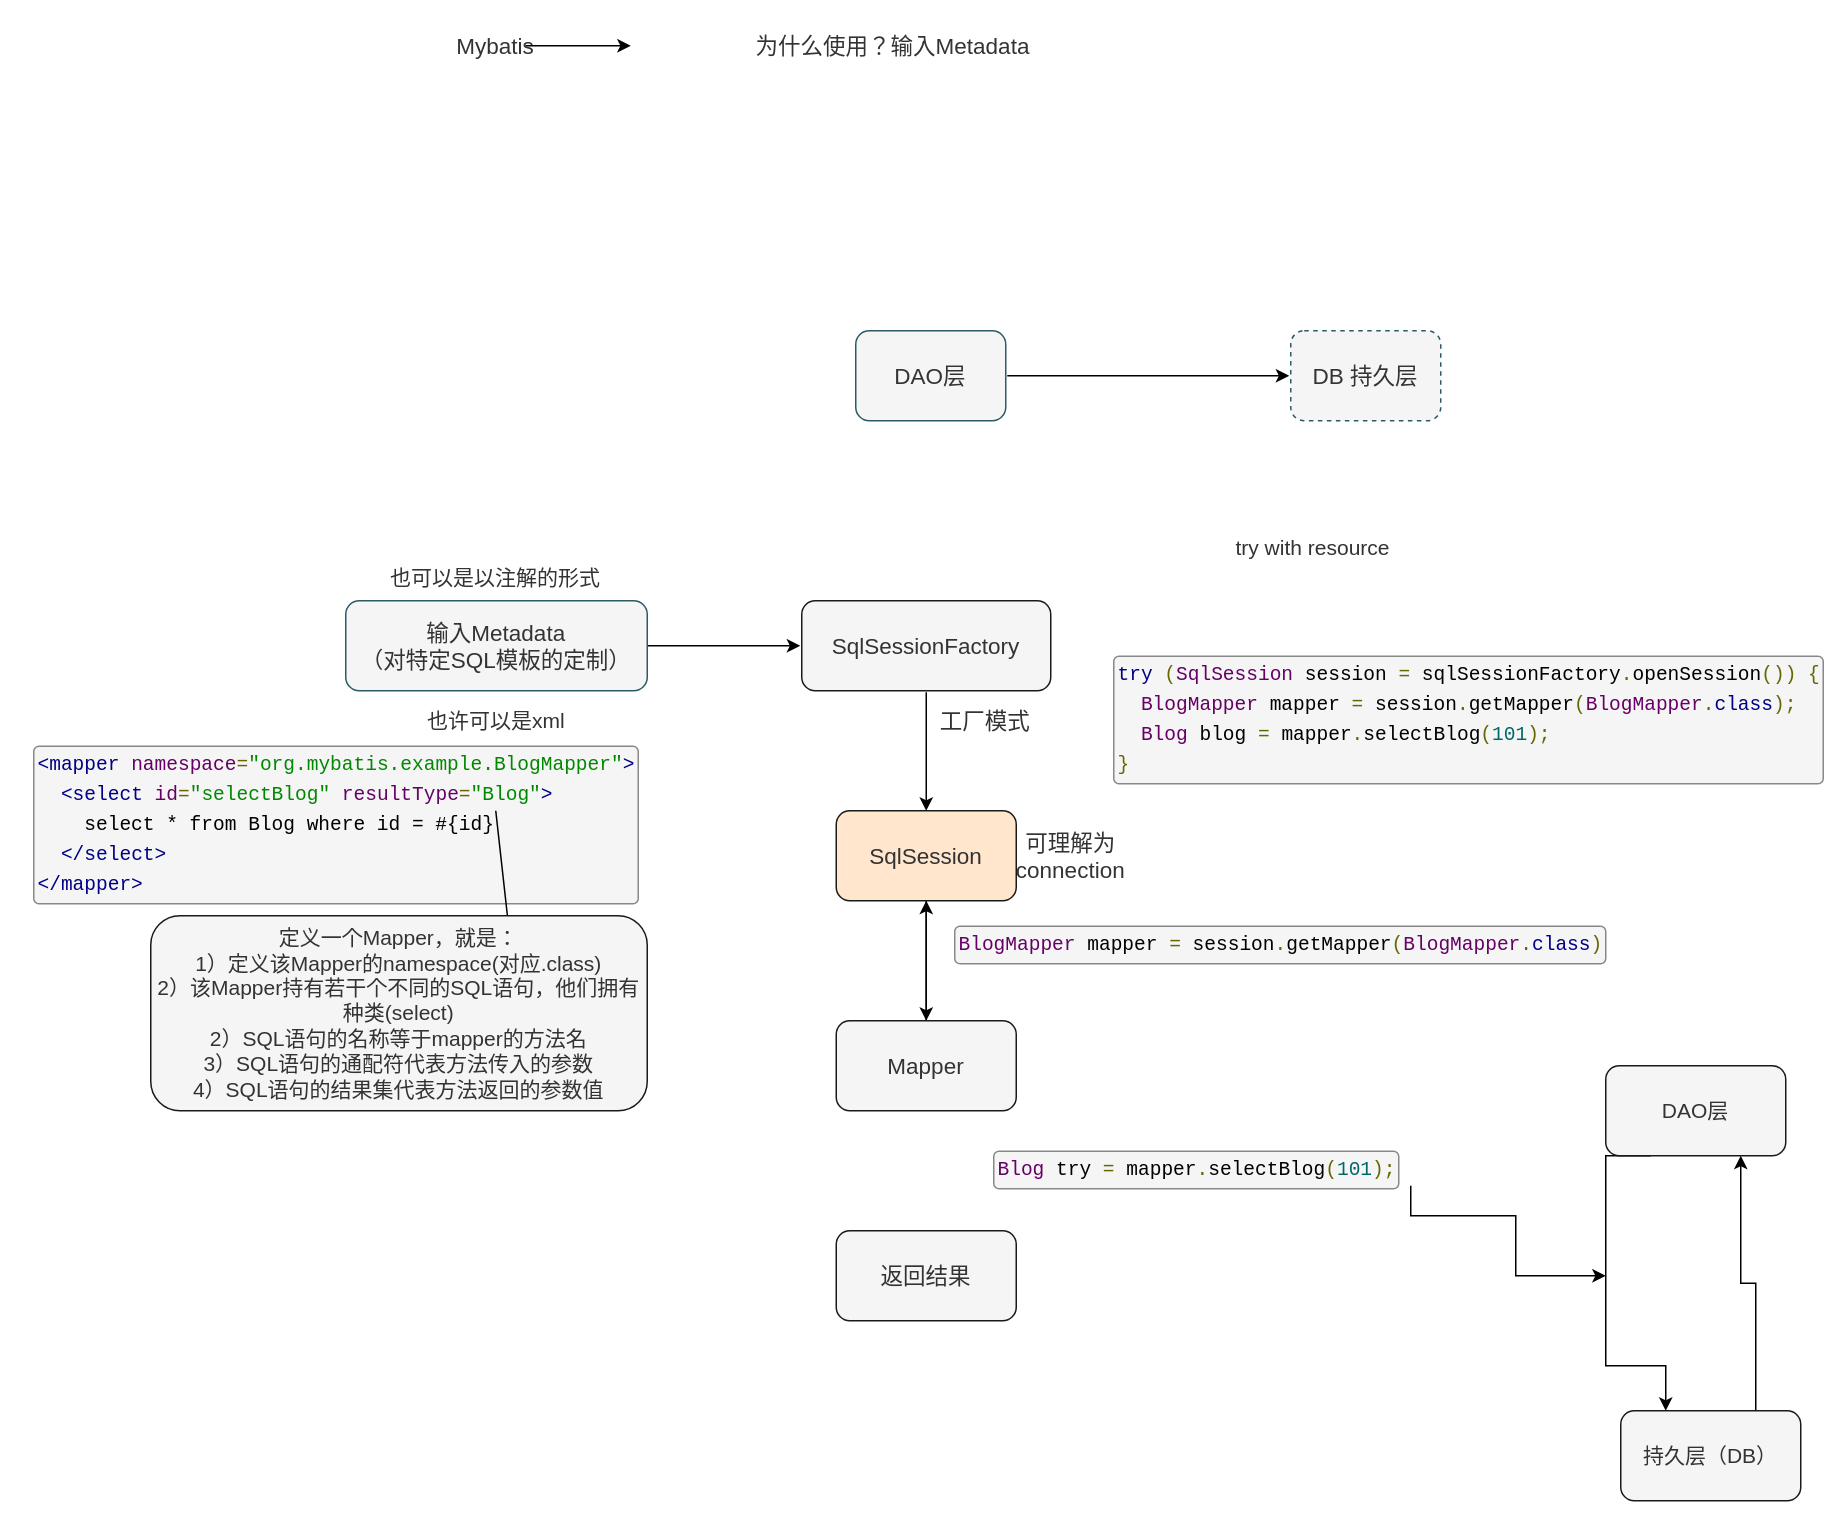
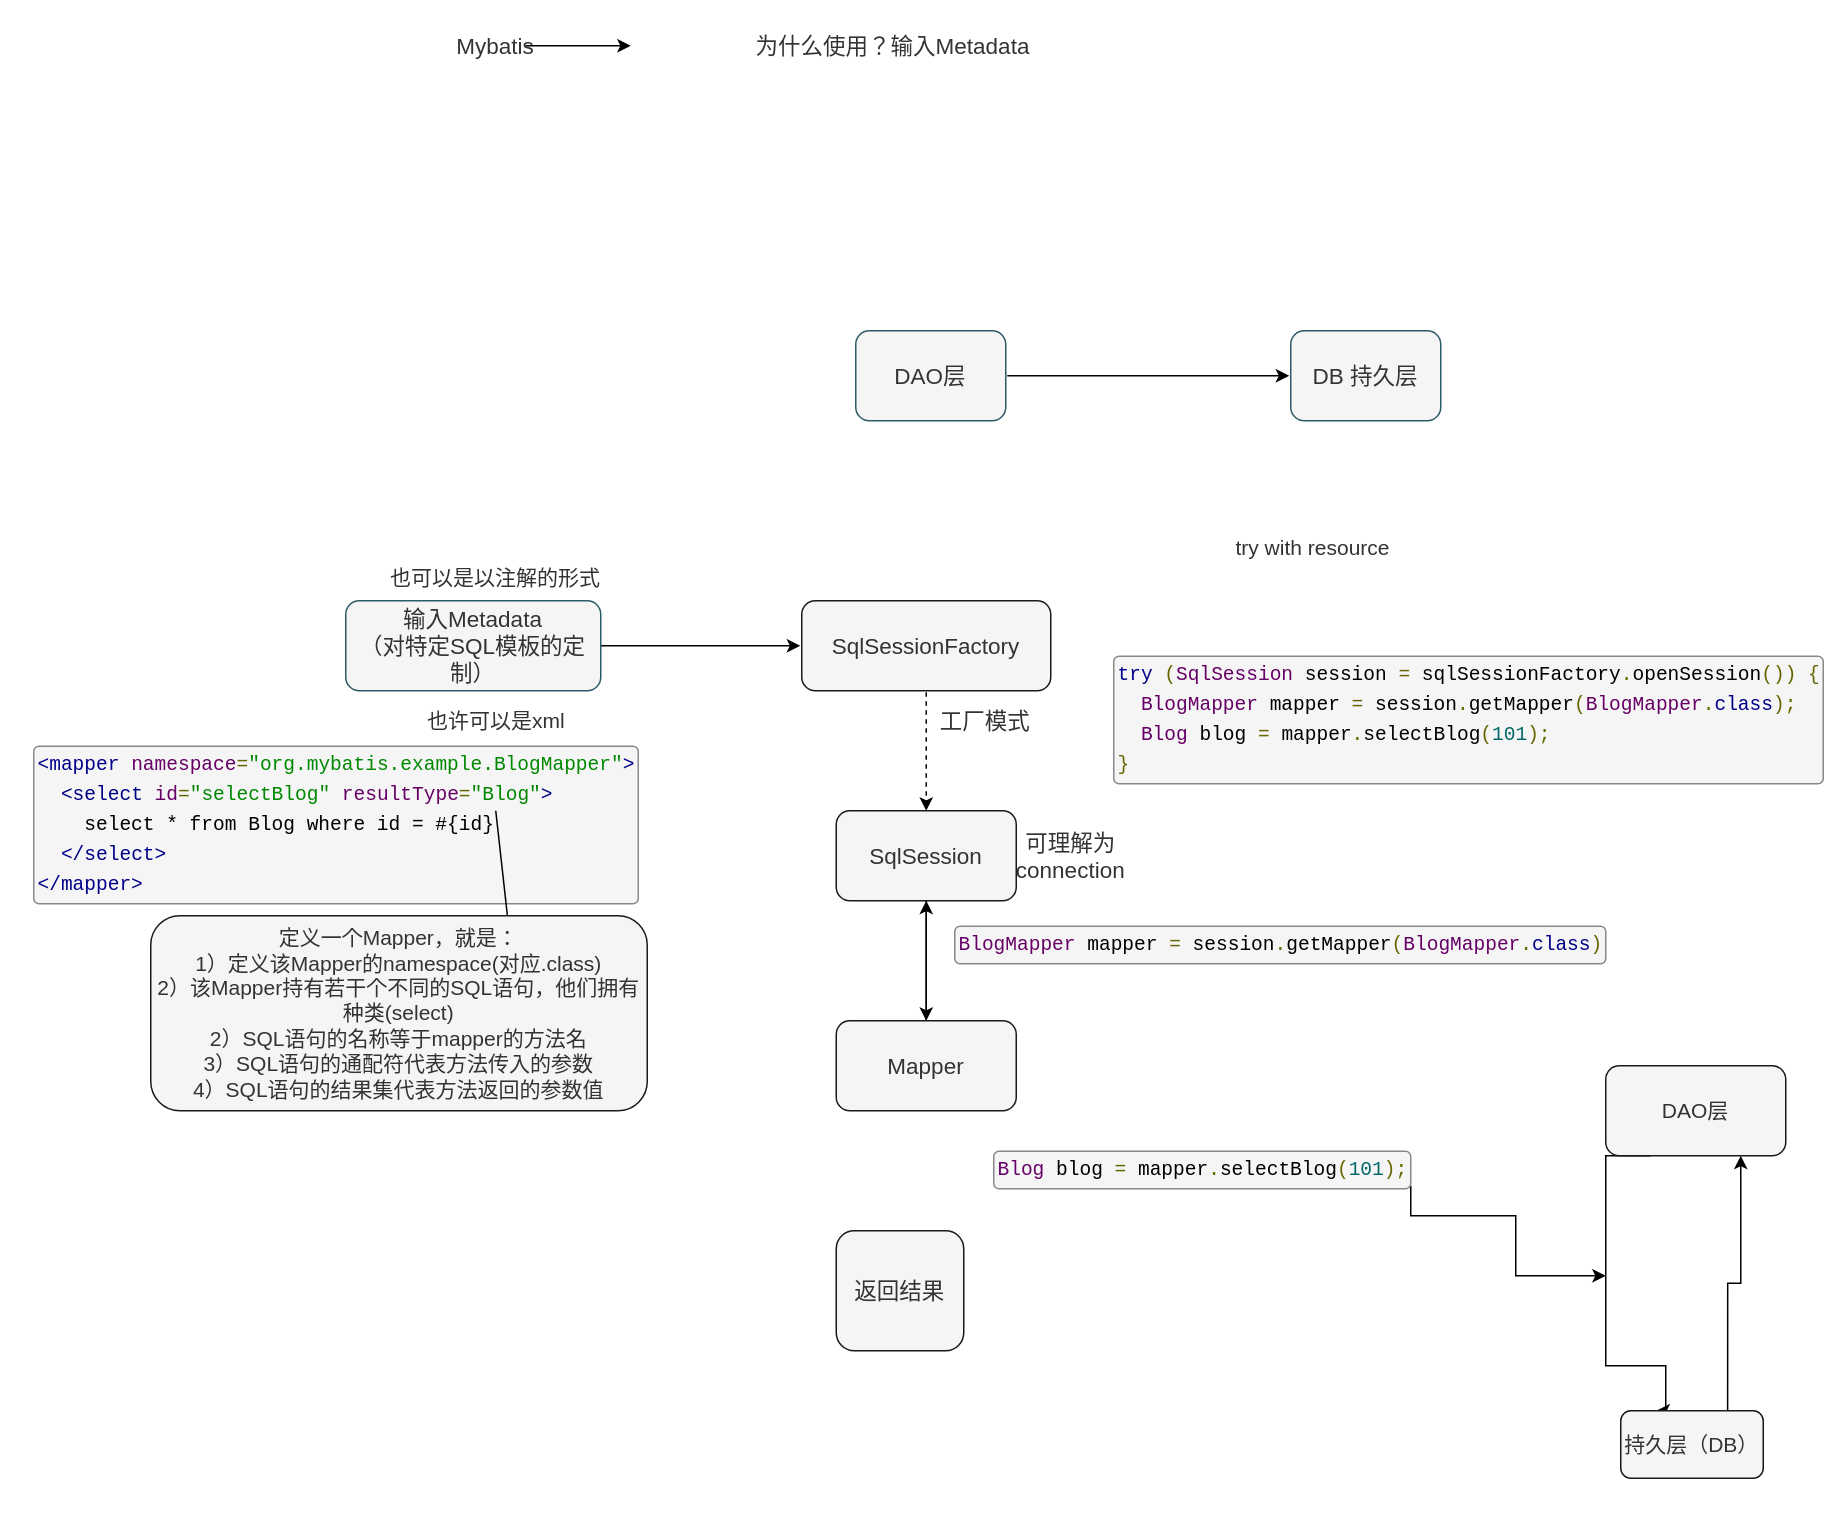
node "DB 持久层": style dashed -> solid
node "输入Metadata （对特定SQL模板的定制）": size 302x90 -> 255x90
edge "SqlSessionFactory" -> "SqlSession": style solid -> dashed
node "SqlSession": fillcolor #ffe6cc -> #f5f5f5
node "Blog try = mapper.selectBlog(101);": label "Blog try = mapper.selectBlog(101);" -> "Blog blog = mapper.selectBlog(101);"
node "返回结果": size 180x90 -> 128x120
node "持久层（DB）": size 180x90 -> 143x68
